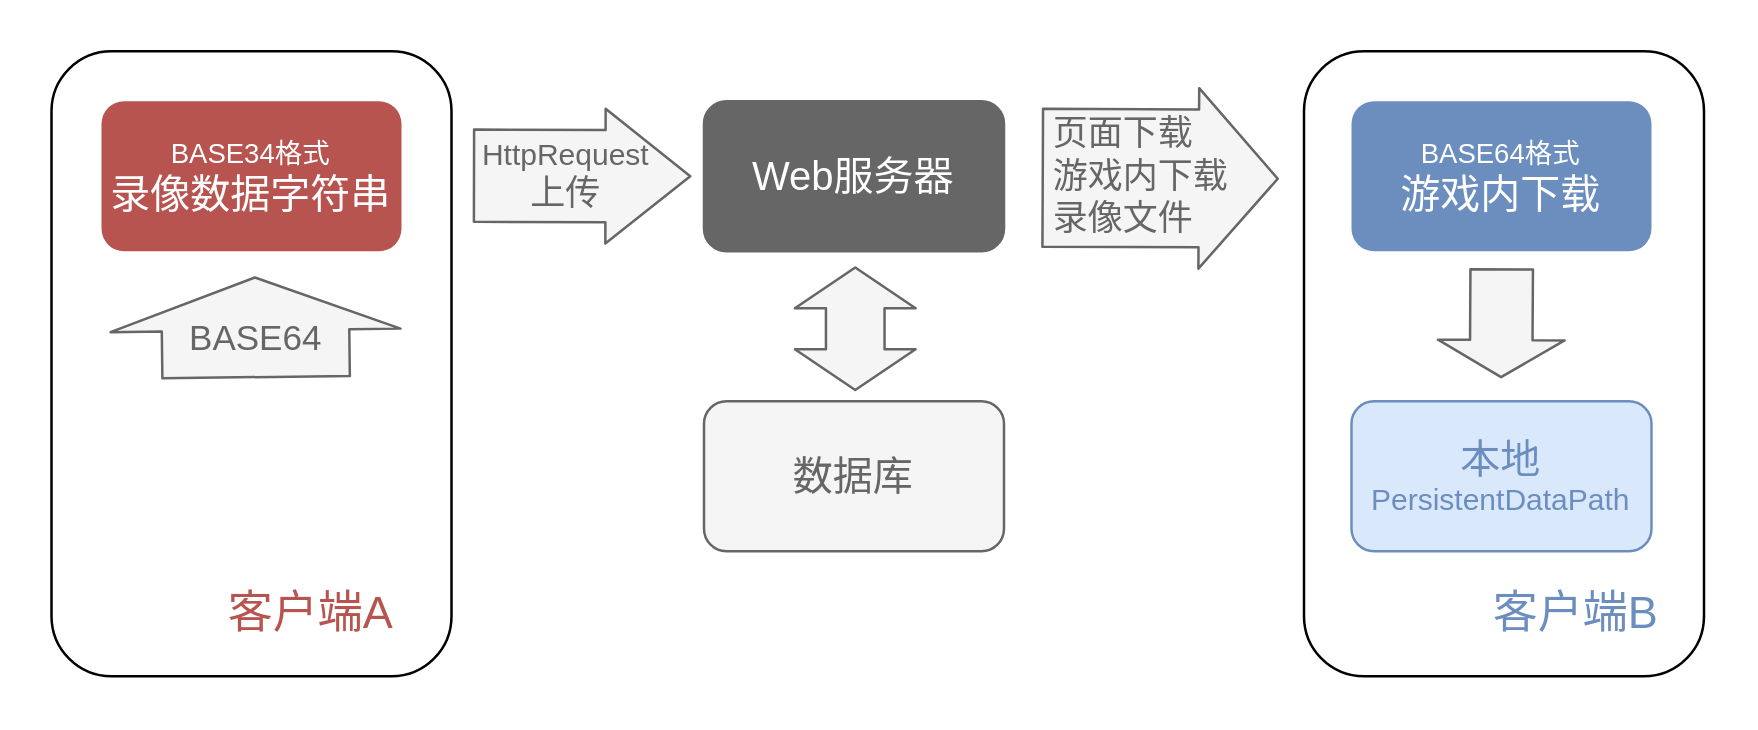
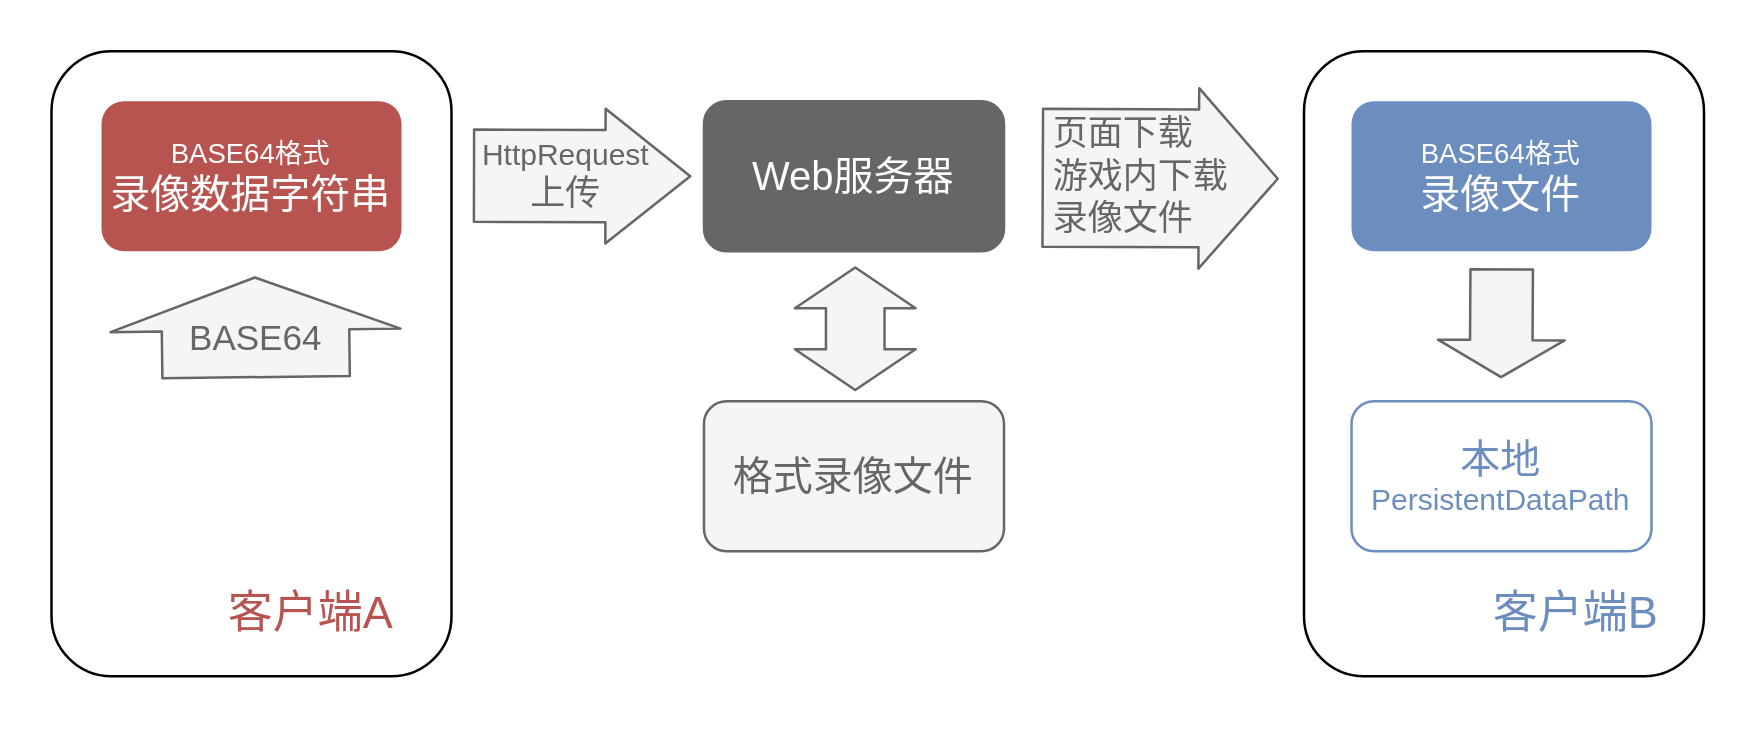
node "BASE34格式 录像数据字符串": label "BASE34格式 录像数据字符串" -> "BASE64格式 录像数据字符串"
node "BASE64格式游戏内下载": label "BASE64格式游戏内下载" -> "BASE64格式录像文件"
node "数据库": label "数据库" -> "格式录像文件"
node "本地 PersistentDataPath": fillcolor #dae8fc -> #ffffff
